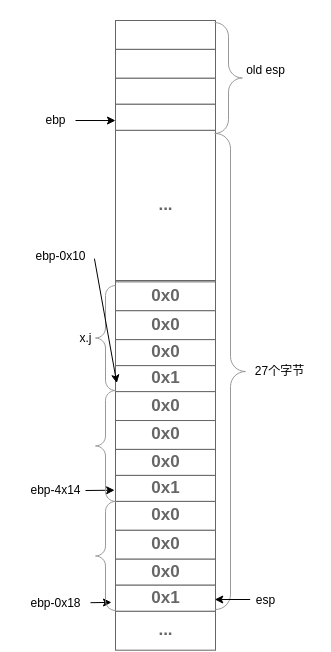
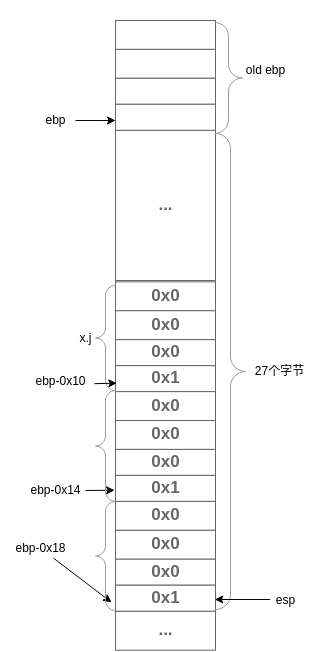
node "old esp": label "old esp" -> "old ebp"
node "ebp-0x10": moved (61, 257) -> (61, 382)
node "ebp-4x14": label "ebp-4x14" -> "ebp-0x14"
node "esp": moved (266, 600) -> (286, 600)
node "ebp-0x18": moved (56, 603) -> (41, 548)
